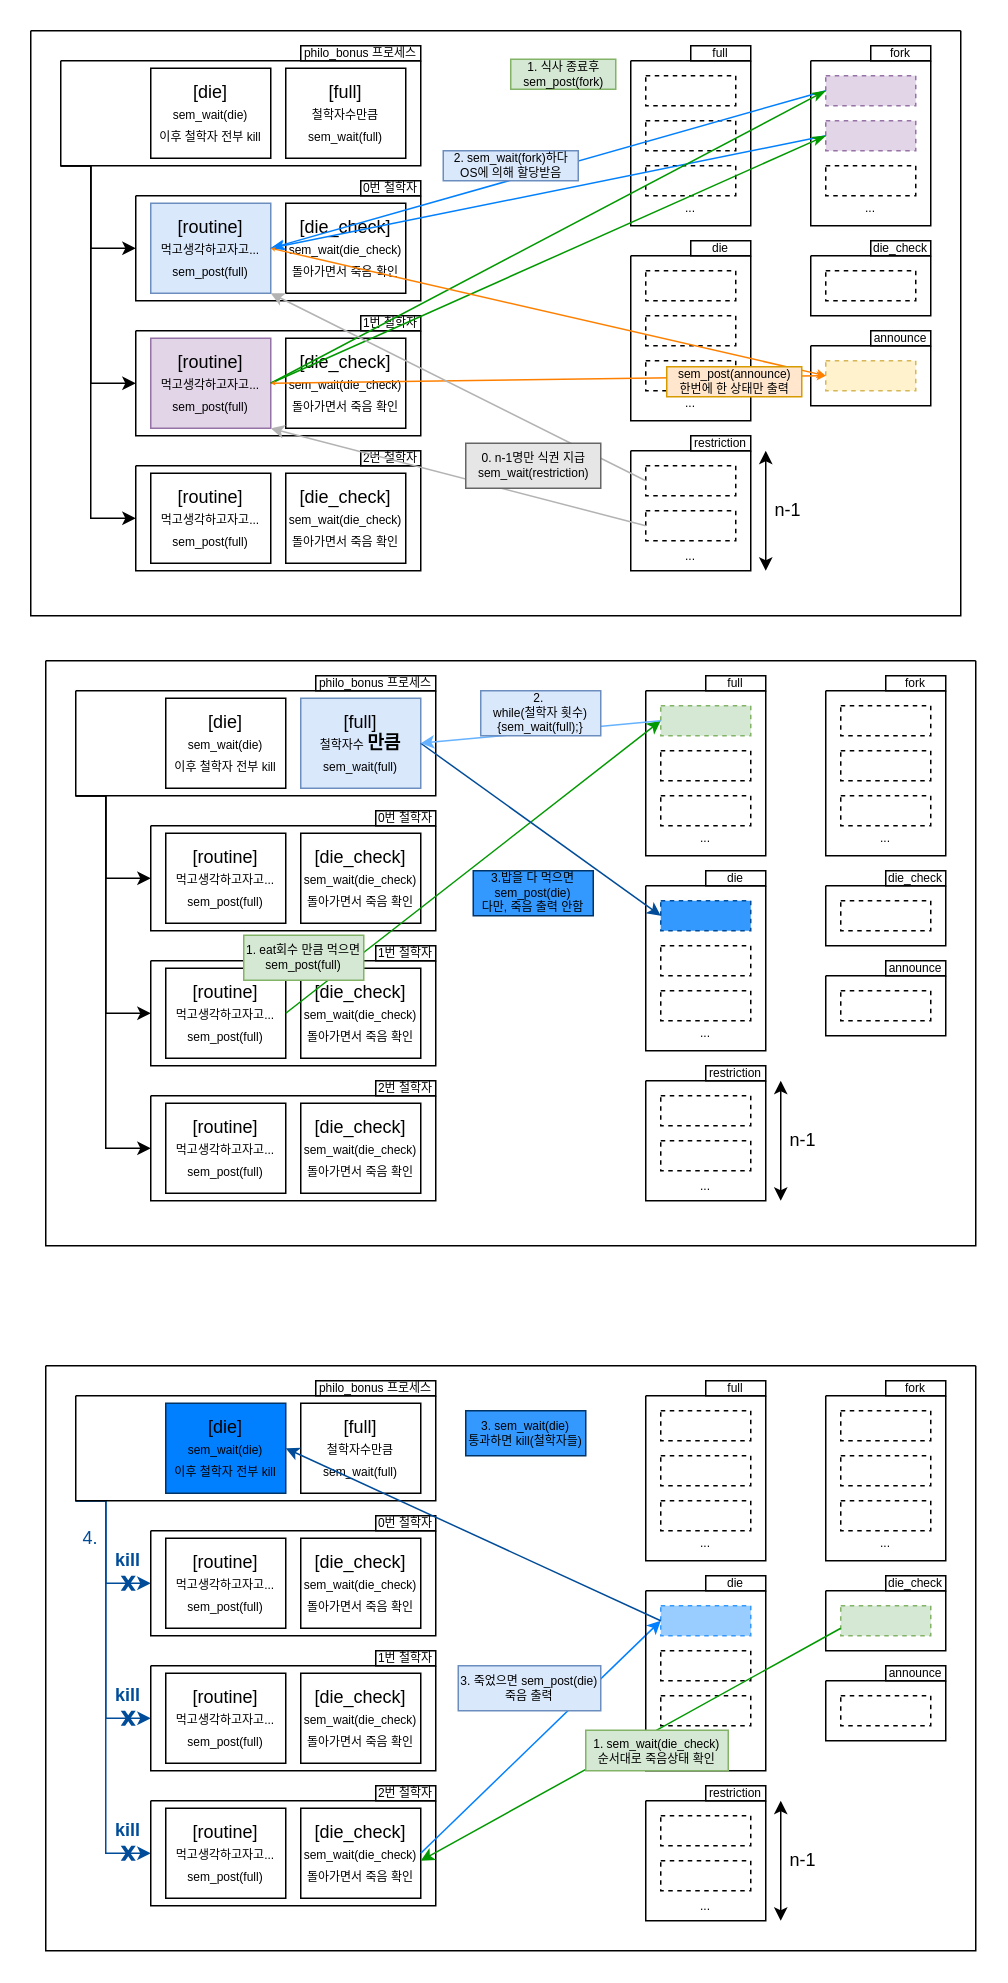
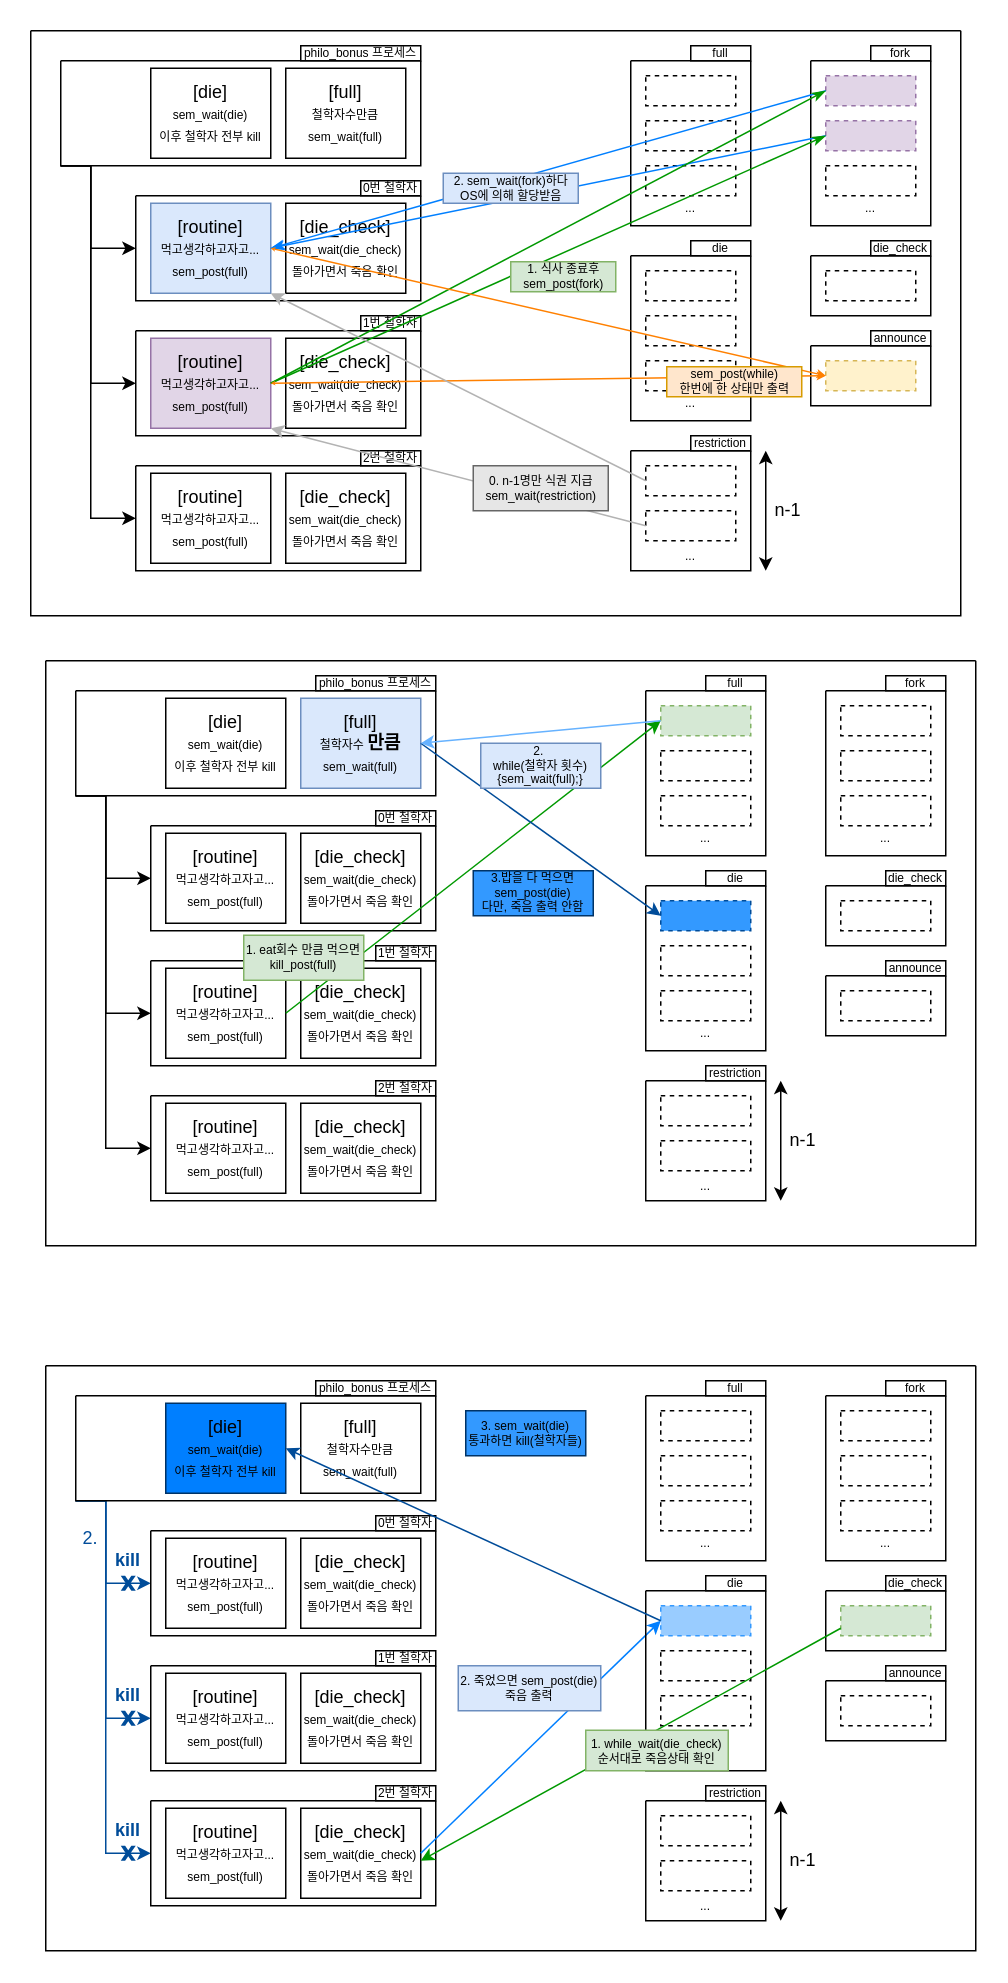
node "1. 식사 종료후 sem_post(fork)": moved (563, 74) -> (563, 277)
node "2. sem_wait(fork)하다 OS에 의해 할당받음": moved (511, 166) -> (511, 188)
node "sem_post(announce) 한번에 한 상태만 출력": label "sem_post(announce) 한번에 한 상태만 출력" -> "sem_post(while) 한번에 한 상태만 출력"
node "0. n-1명만 식권 지급 sem_wait(restriction)": moved (533, 466) -> (541, 488)
node "2. while(철학자 횟수) {sem_wait(full);}": moved (541, 713) -> (541, 766)
node "1. eat회수 만큼 먹으면 sem_post(full)": label "1. eat회수 만큼 먹으면 sem_post(full)" -> "1. eat회수 만큼 먹으면 kill_post(full)"
node "4.": label "4." -> "2."
node "3. 죽었으면 sem_post(die) 죽음 출력": label "3. 죽었으면 sem_post(die) 죽음 출력" -> "2. 죽었으면 sem_post(die) 죽음 출력"
node "1. sem_wait(die_check) 순서대로 죽음상태 확인": label "1. sem_wait(die_check) 순서대로 죽음상태 확인" -> "1. while_wait(die_check) 순서대로 죽음상태 확인"
